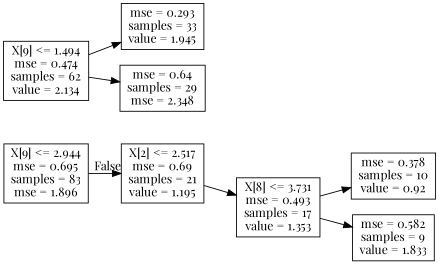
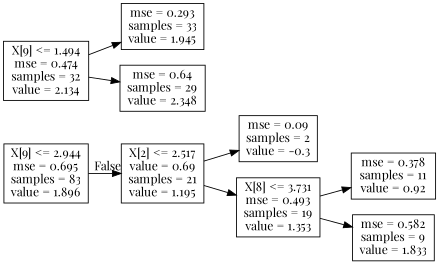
node "X[9] <= 1.494 mse = 0.474 samples = 62 value = 2.134": label "X[9] <= 1.494 mse = 0.474 samples = 62 value = 2.134" -> "X[9] <= 1.494 mse = 0.474 samples = 32 value = 2.134"
node "mse = 0.64 samples = 29 mse = 2.348": label "mse = 0.64 samples = 29 mse = 2.348" -> "mse = 0.64 samples = 29 value = 2.348"
node "mse = 0.09 samples = 2 value = -0.3": added
node "X[9] <= 2.944 mse = 0.695 samples = 83 mse = 1.896": label "X[9] <= 2.944 mse = 0.695 samples = 83 mse = 1.896" -> "X[9] <= 2.944 mse = 0.695 samples = 83 value = 1.896"
node "X[2] <= 2.517 mse = 0.69 samples = 21 value = 1.195": label "X[2] <= 2.517 mse = 0.69 samples = 21 value = 1.195" -> "X[2] <= 2.517 value = 0.69 samples = 21 value = 1.195"
node "mse = 0.378 samples = 10 value = 0.92": label "mse = 0.378 samples = 10 value = 0.92" -> "mse = 0.378 samples = 11 value = 0.92"
node "X[8] <= 3.731 mse = 0.493 samples = 17 value = 1.353": label "X[8] <= 3.731 mse = 0.493 samples = 17 value = 1.353" -> "X[8] <= 3.731 mse = 0.493 samples = 19 value = 1.353"
